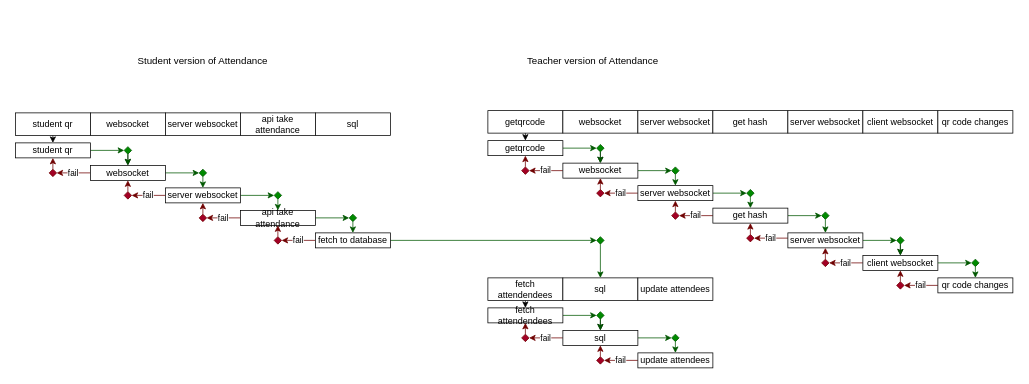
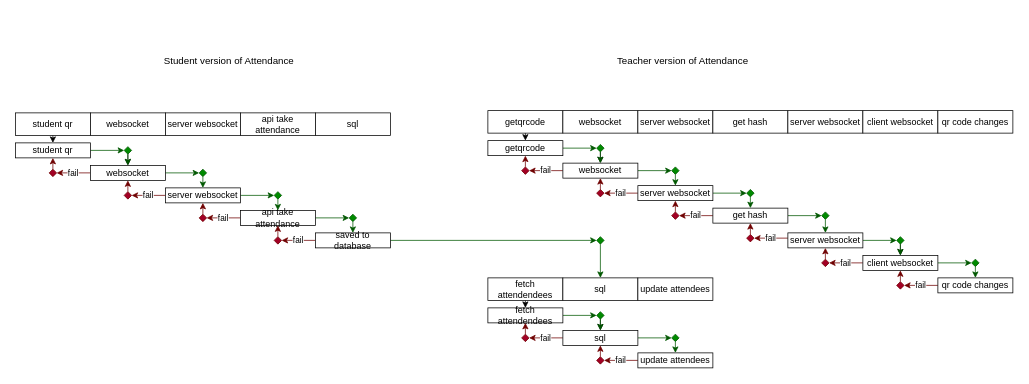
node "Student version of Attendance": moved (203, 60) -> (229, 60)
node "Teacher version of Attendance": moved (593, 60) -> (683, 60)
node "fetch to database": label "fetch to database" -> "saved to database"
